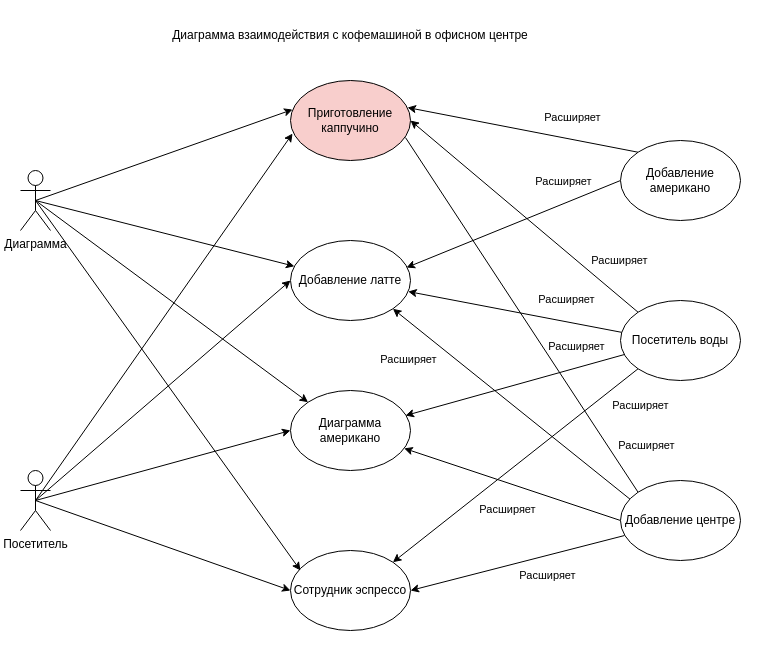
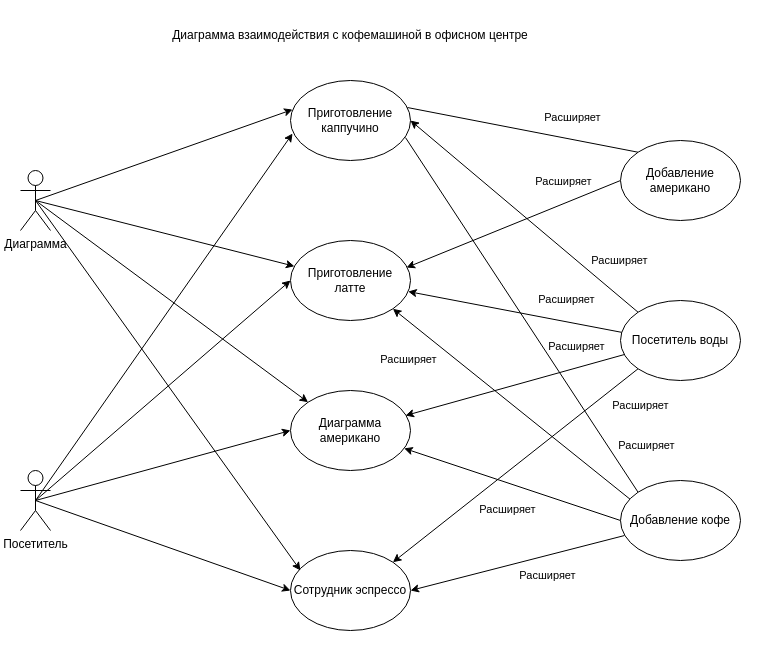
edge "Добавление американо" -> "Приготовление каппучино": arrowhead classic -> none
node "Приготовление каппучино": fillcolor #f8cecc -> #ffffff
node "Добавление латте": label "Добавление латте" -> "Приготовление латте"
node "Добавление центре": label "Добавление центре" -> "Добавление кофе"
